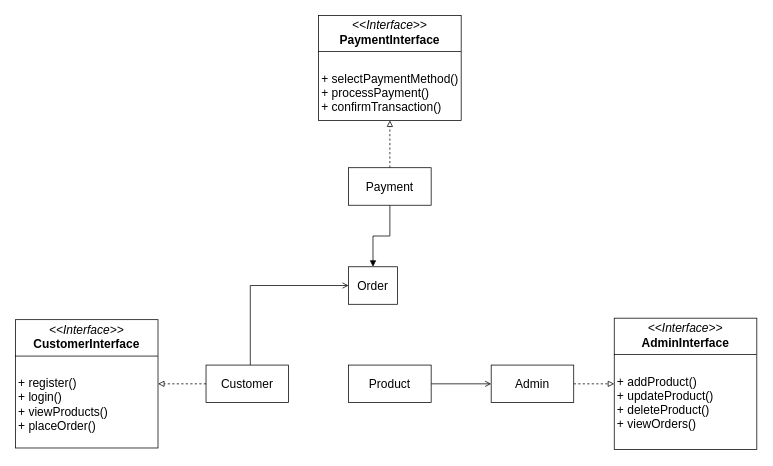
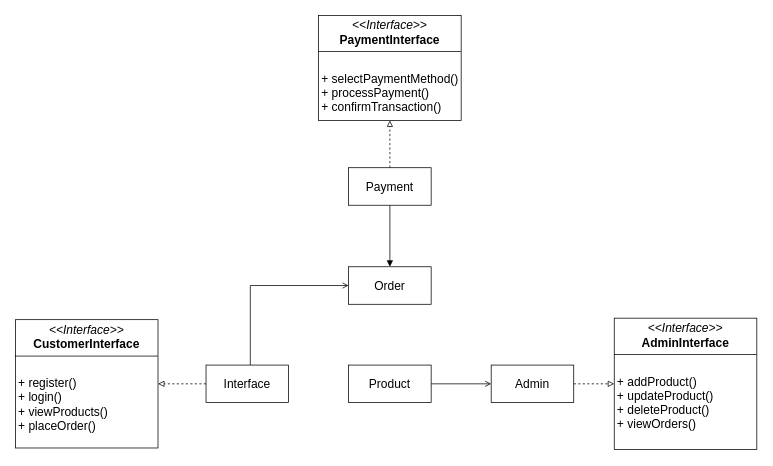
node "Order": size 49x38 -> 83x38
node "Customer": label "Customer" -> "Interface"
